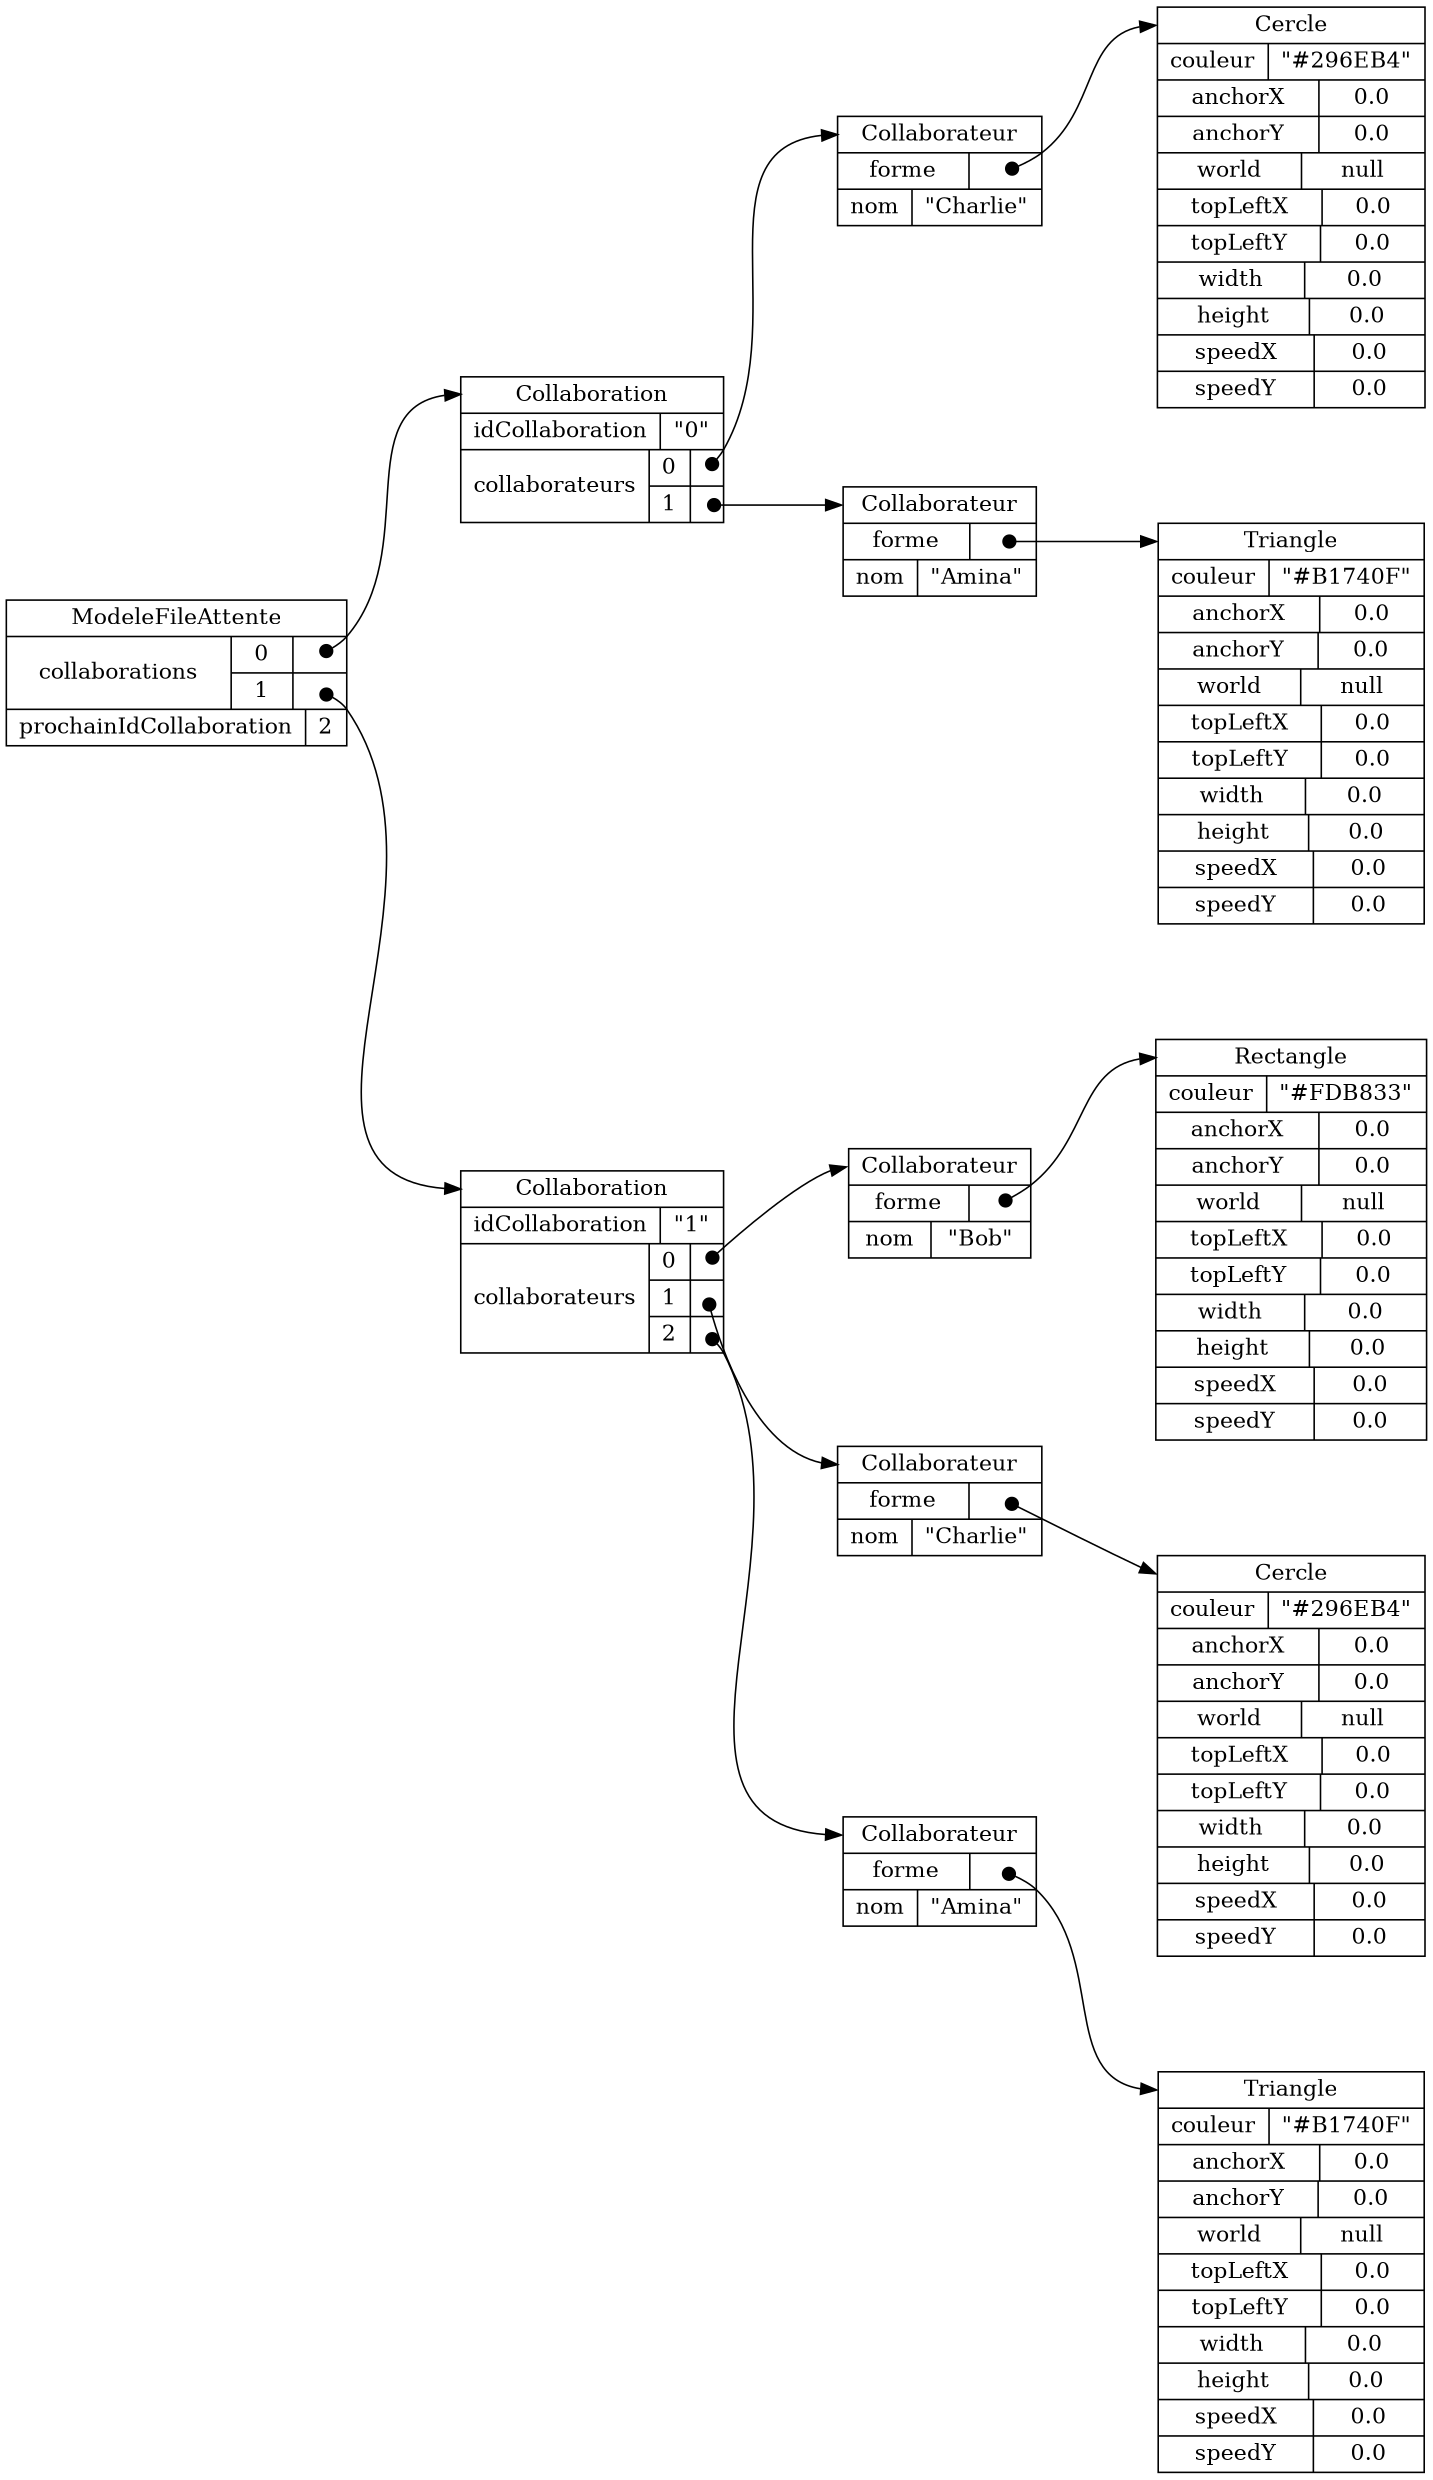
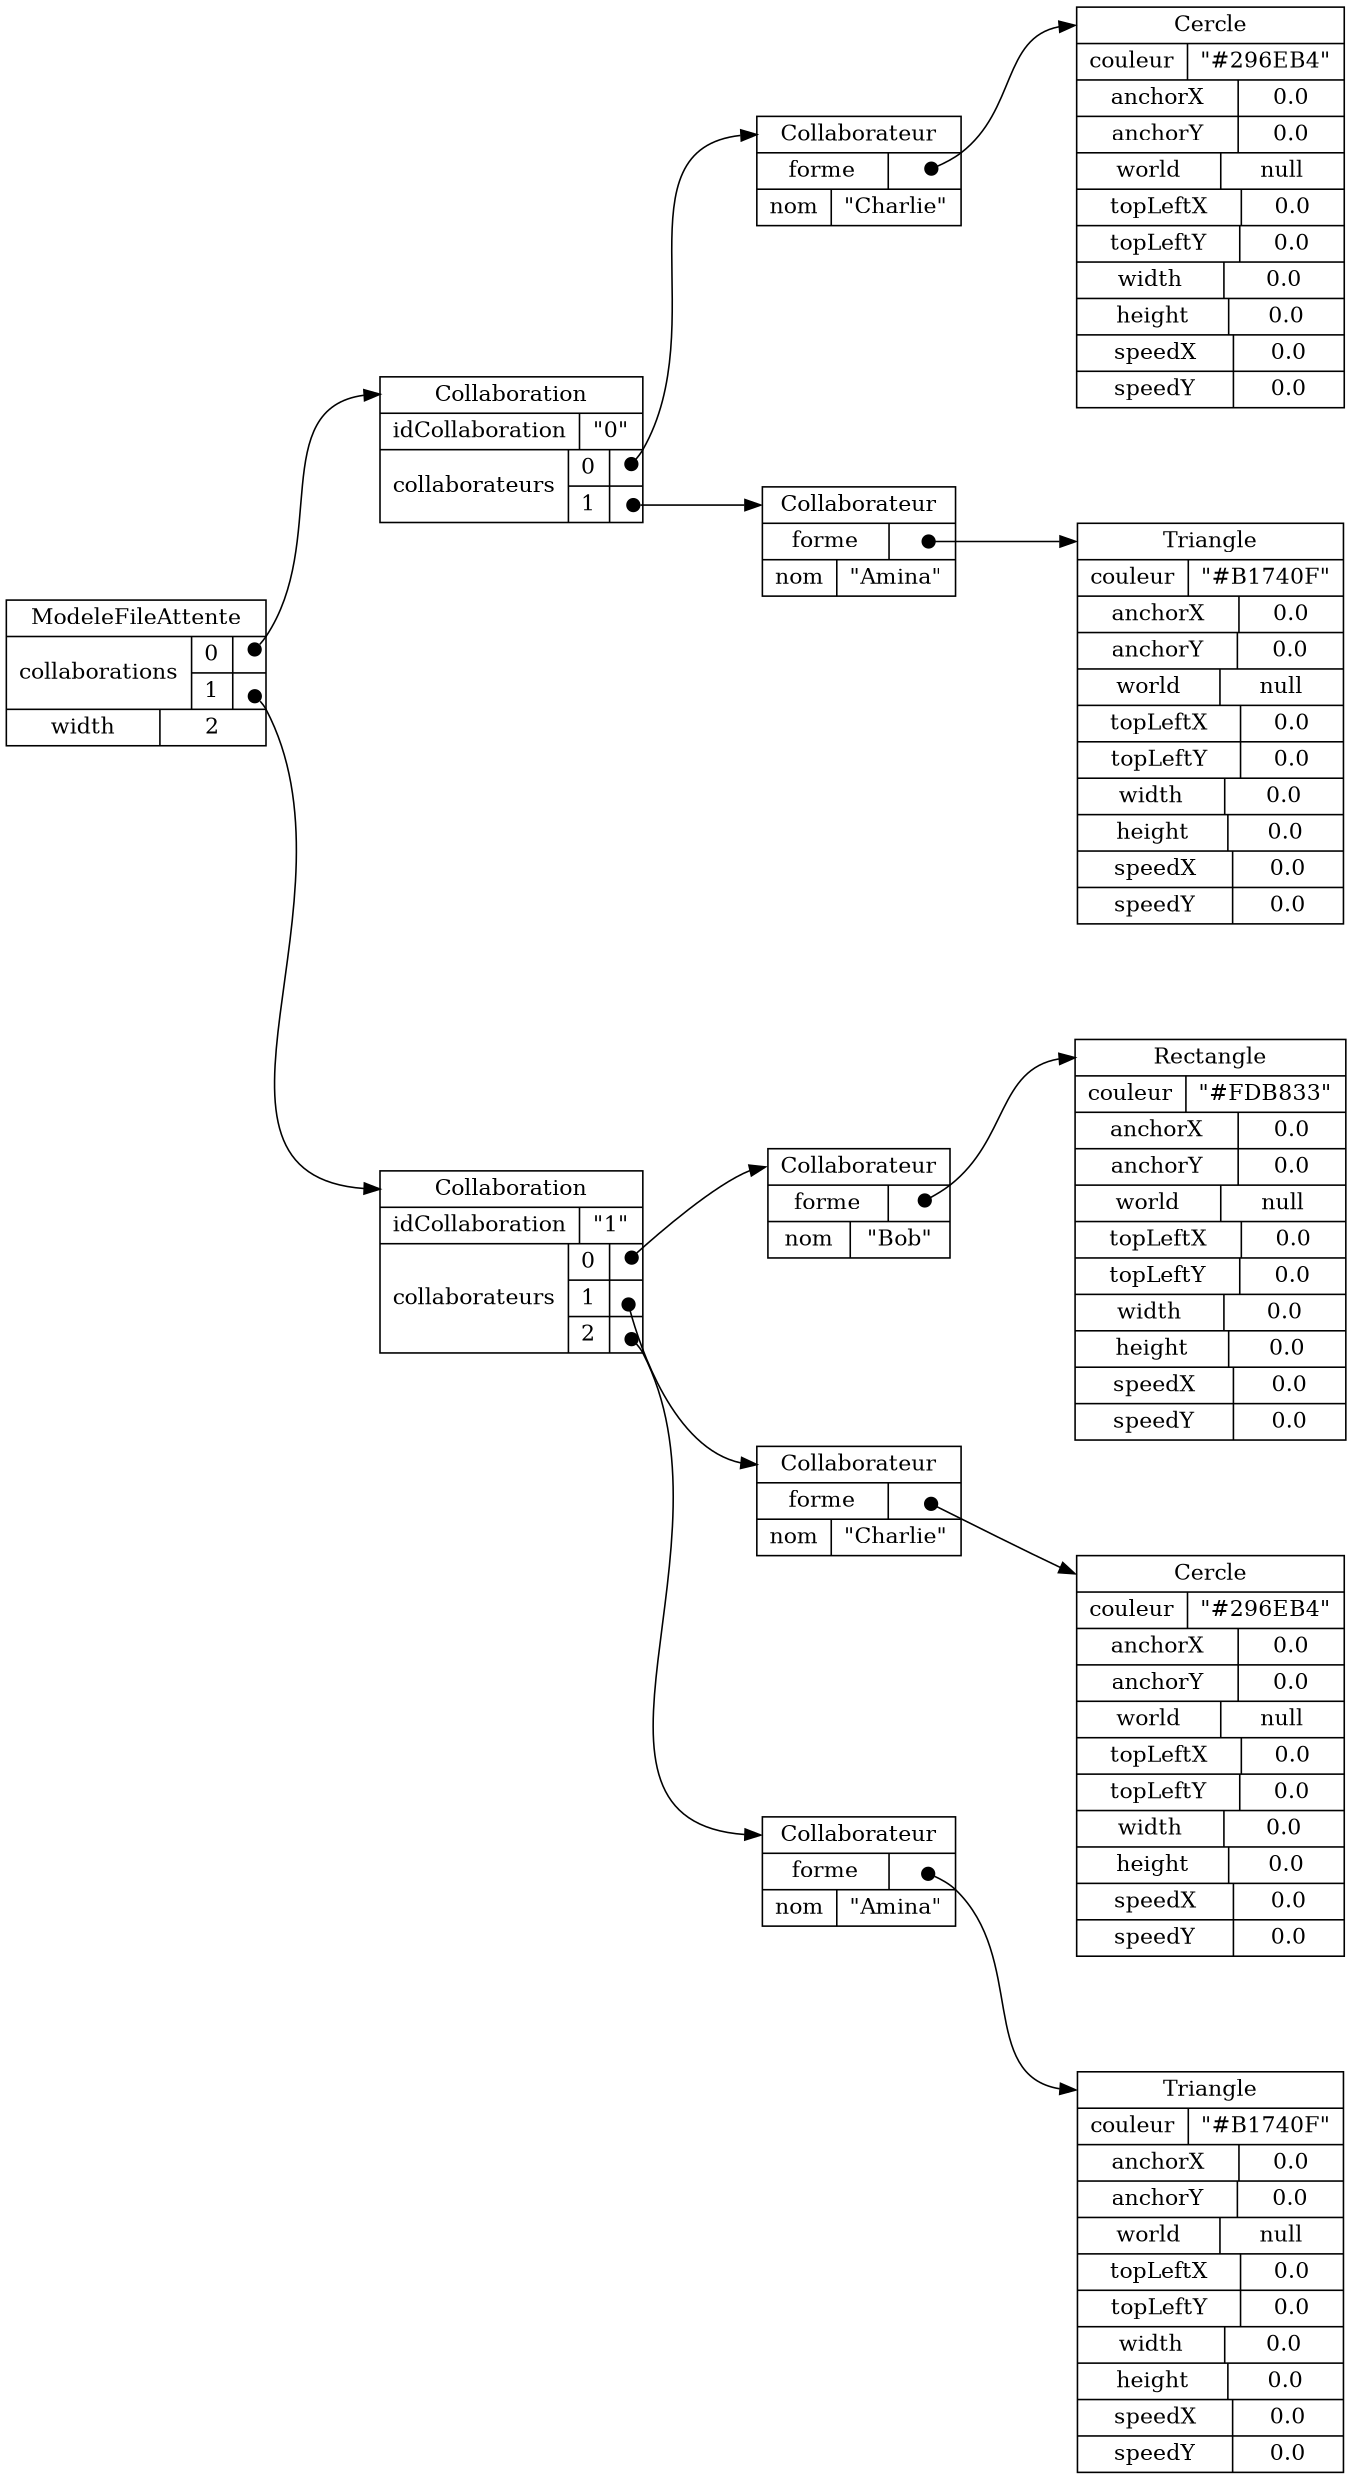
node "ModeleFileAttente": text "prochainIdCollaboration" -> "width"
